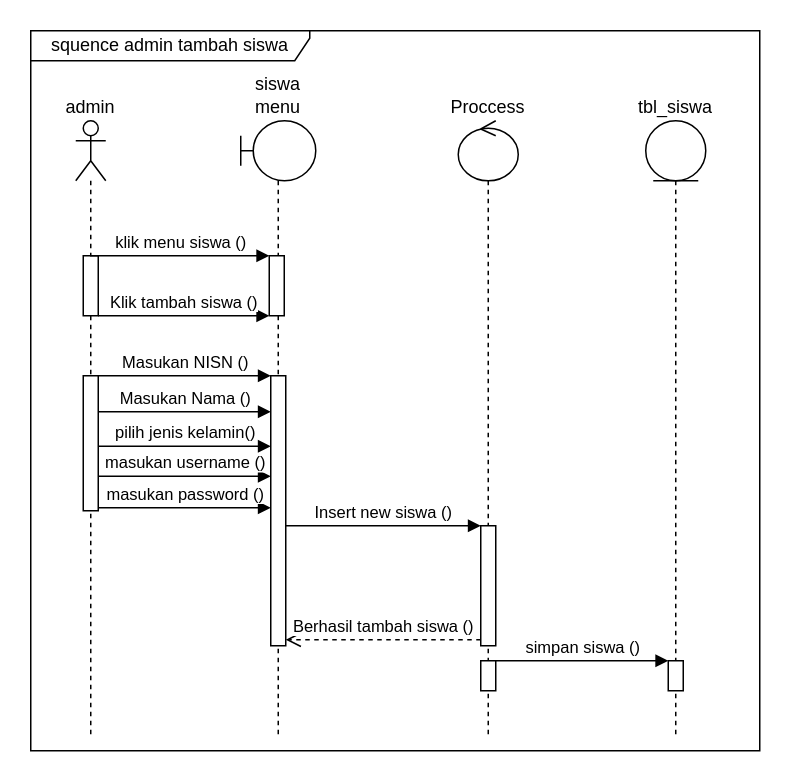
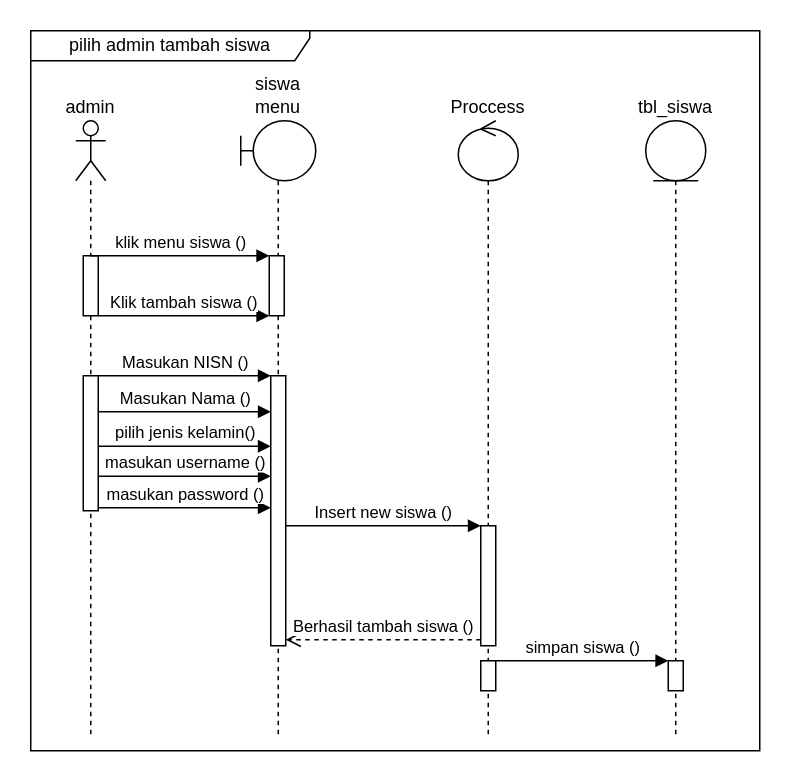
node "squence admin tambah siswa": label "squence admin tambah siswa" -> "pilih admin tambah siswa"
